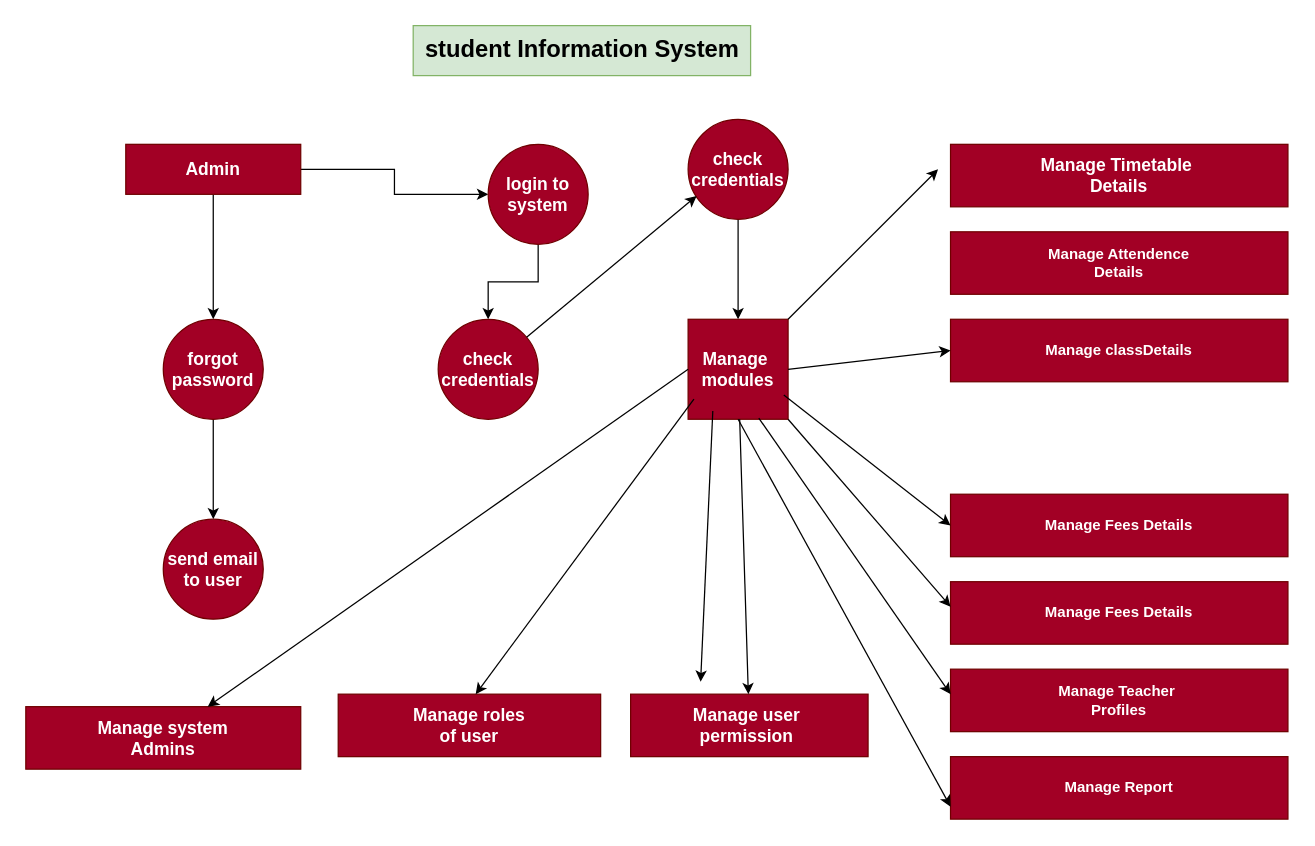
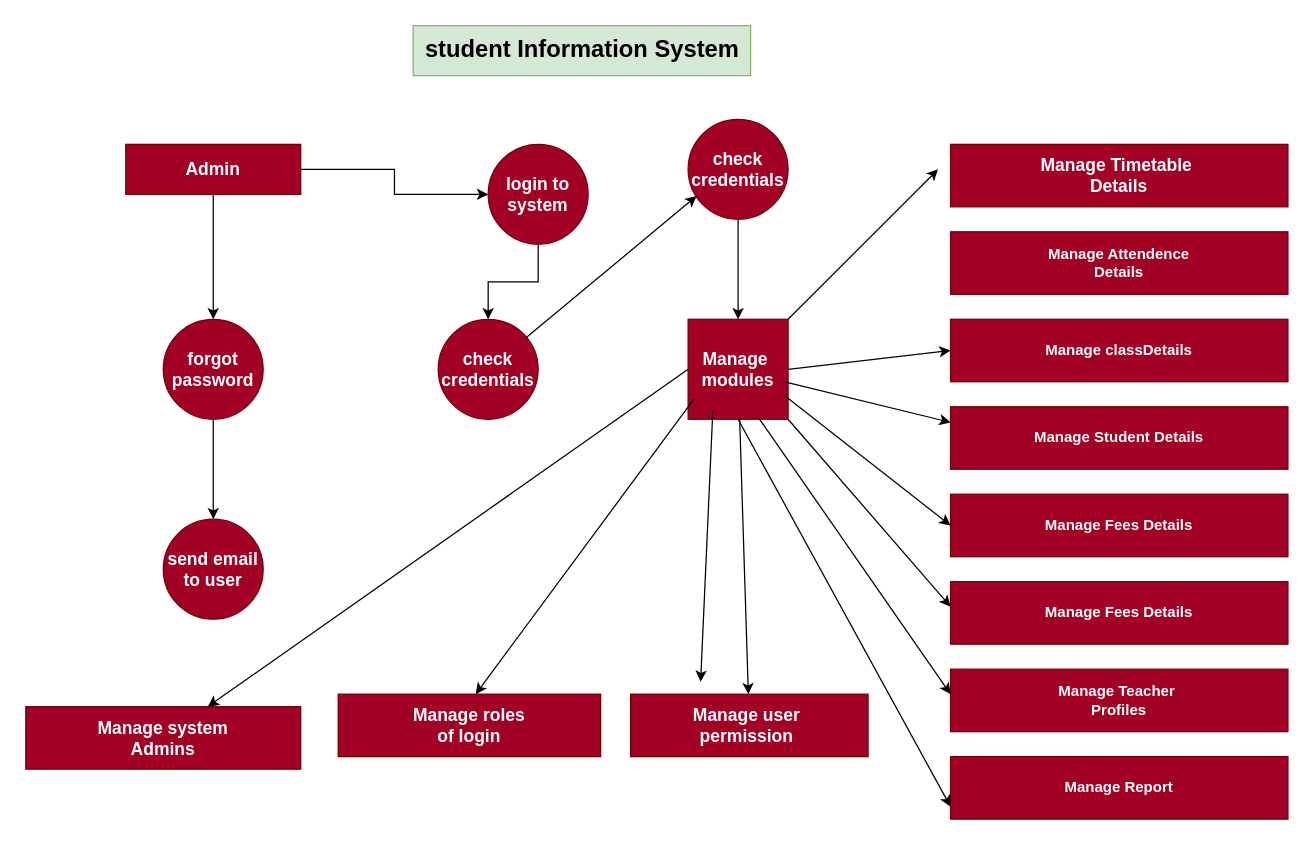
edge "Manage modules" -> "Manage Student Details": added
node "Manage Student Details": added
node "Manage roles of user": label "Manage roles of user" -> "Manage roles of login"
